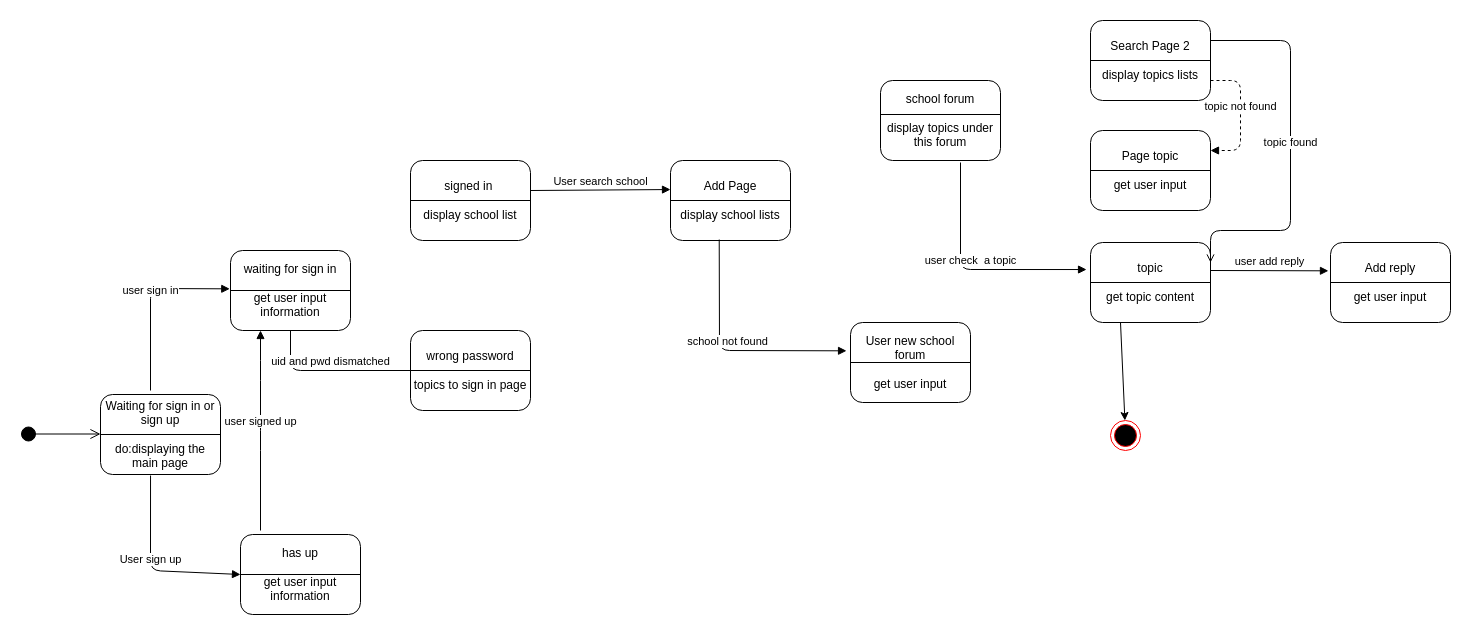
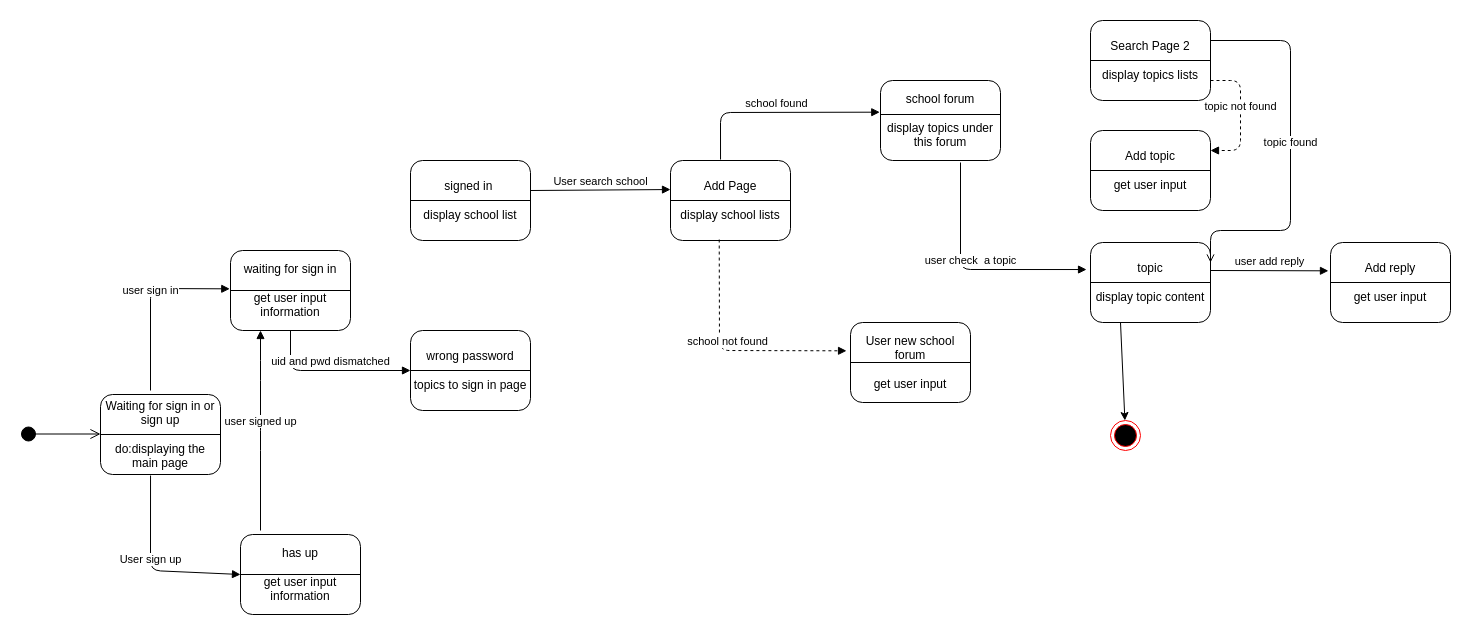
edge "Add Page display school lists" -> "school forum display topics under this forum": added, label "school found"
node "Page topic get user input": label "Page topic get user input" -> "Add topic get user input"
node "topic get topic content": label "topic get topic content" -> "topic display topic content"
edge "Add Page display school lists" -> "User new school forum get user input": style solid -> dashed
edge "waiting for sign in get user input information" -- "wrong password topics to sign in page": arrowhead none -> block
